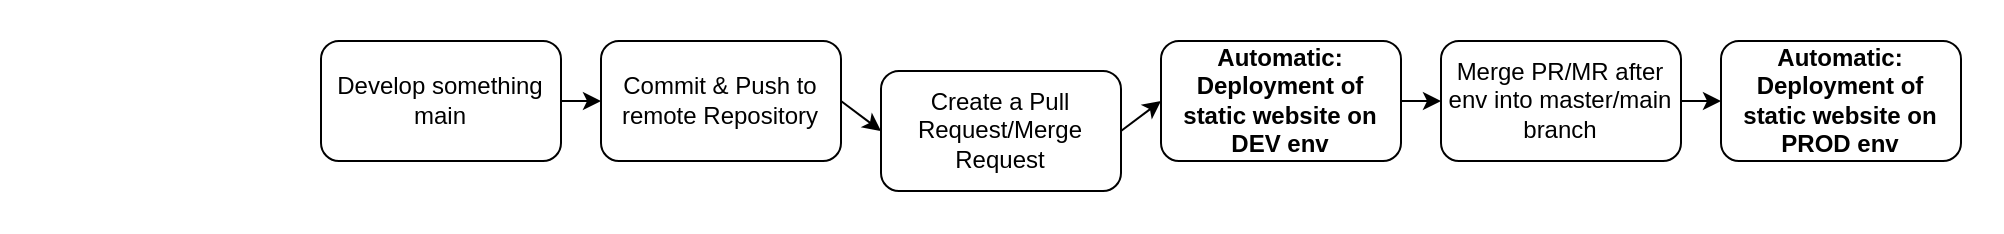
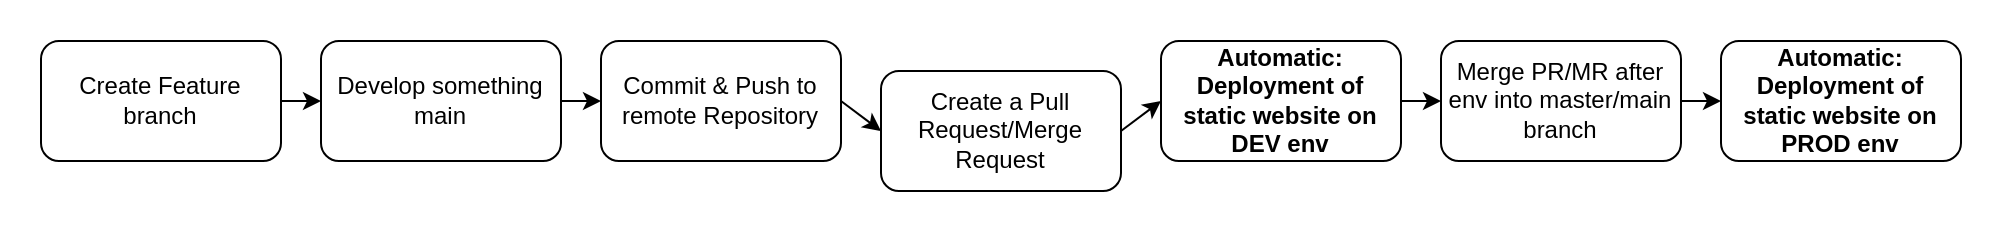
node "Create Feature branch": added
edge "Create Feature branch" -> "Develop something main": added
